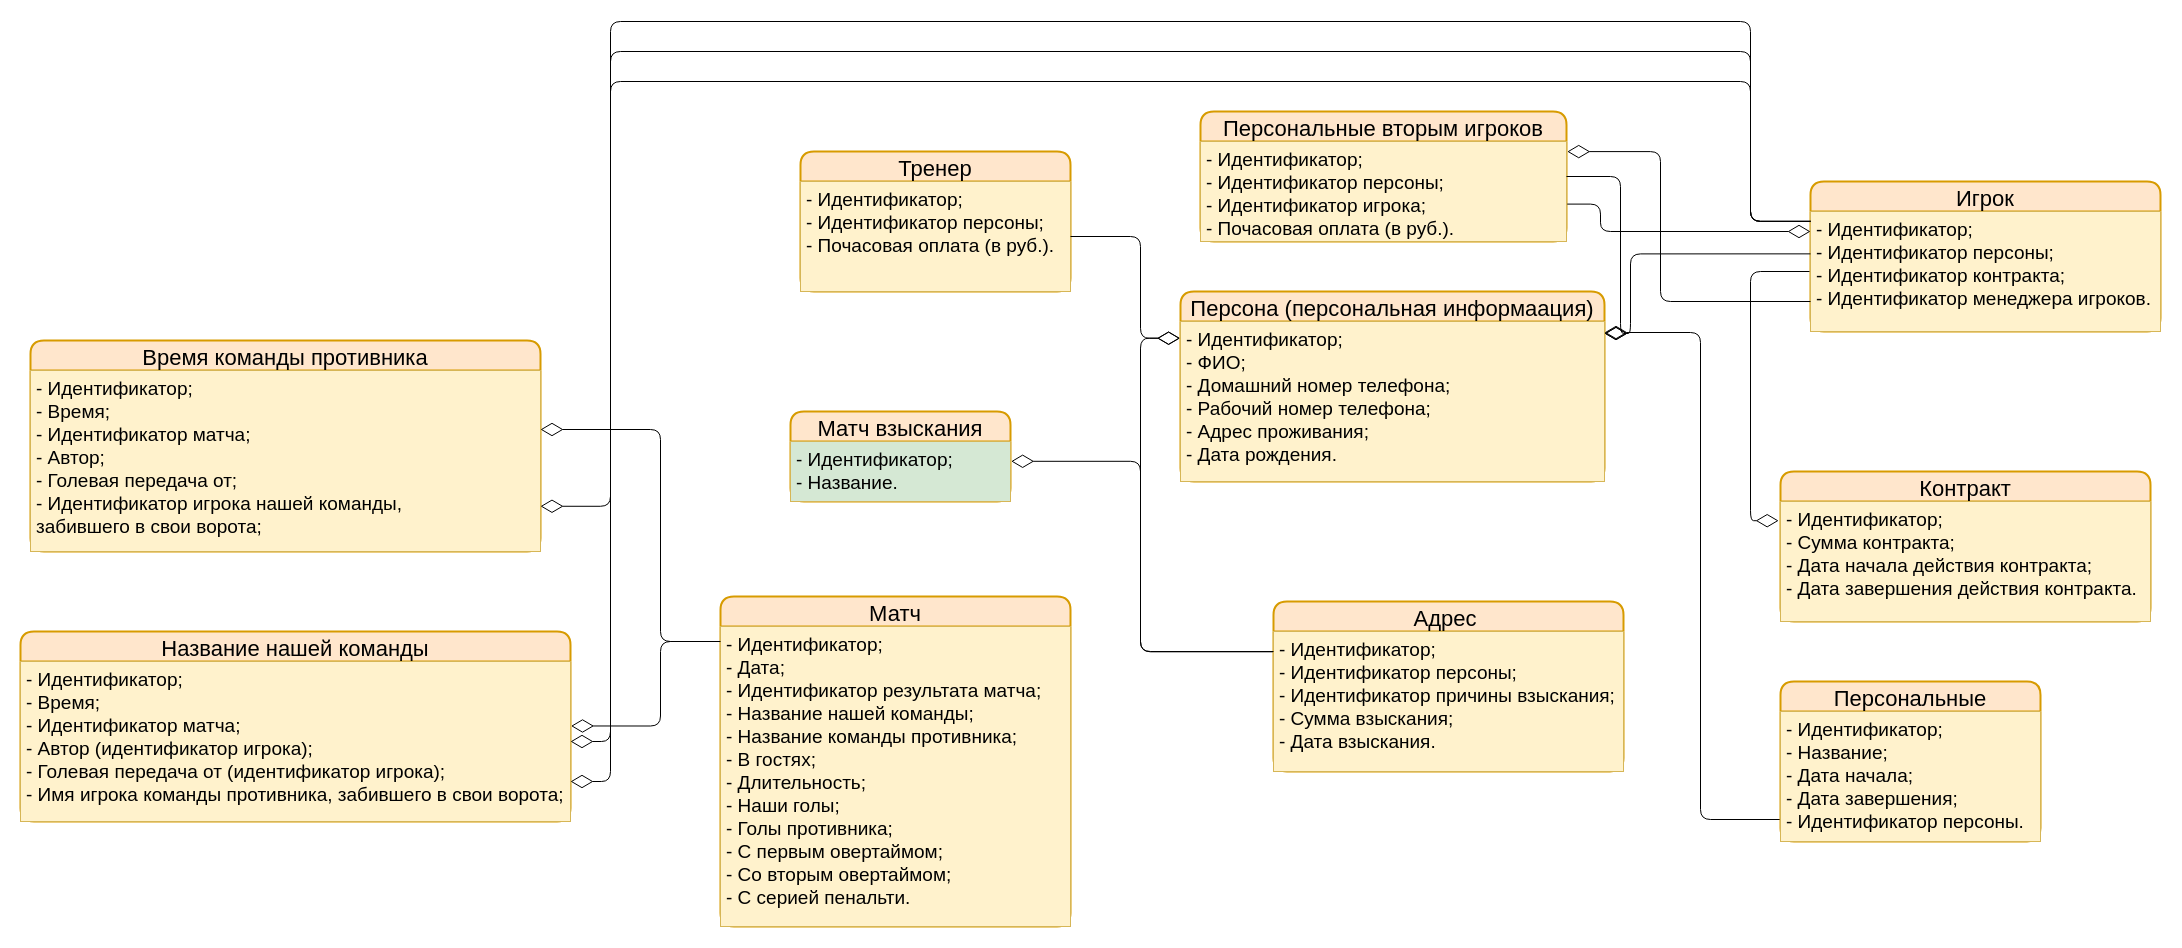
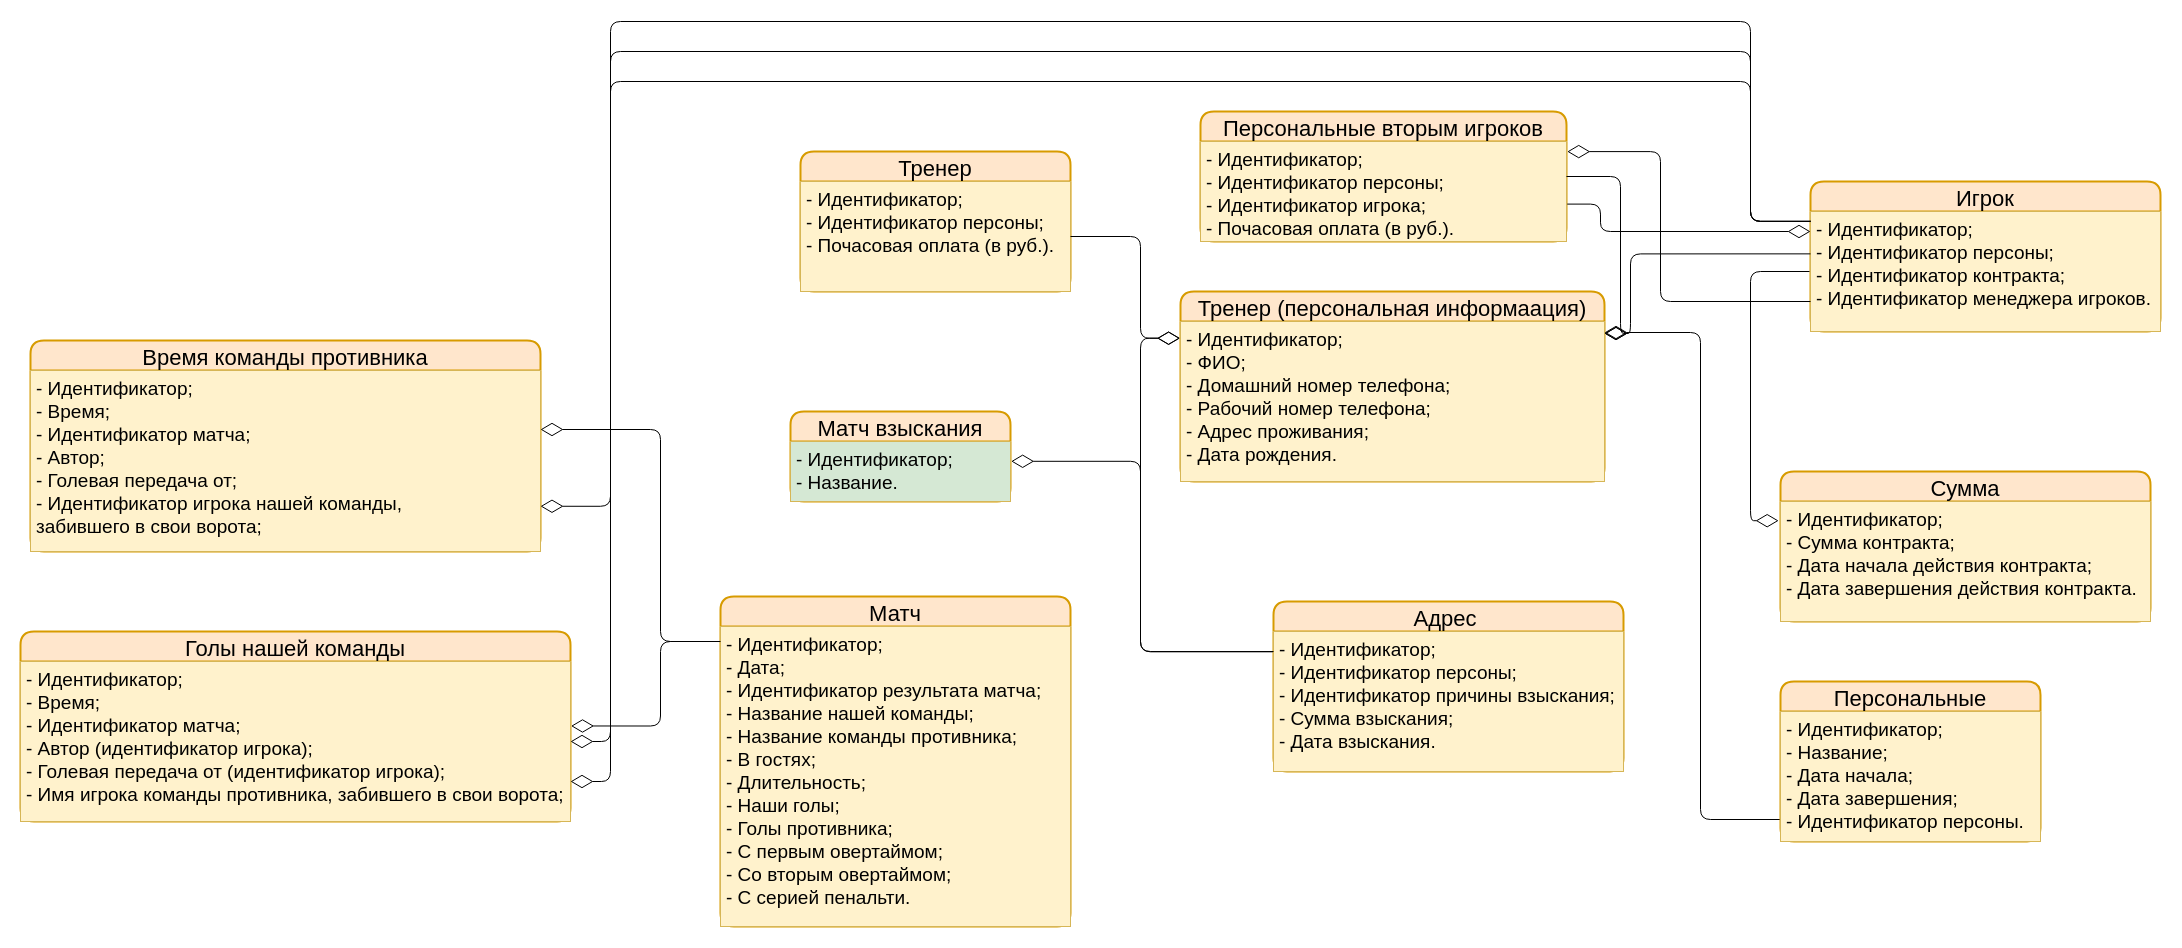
node "Персона (персональная информаация)": label "Персона (персональная информаация)" -> "Тренер (персональная информаация)"
node "Контракт": label "Контракт" -> "Сумма"
node "Название нашей команды": label "Название нашей команды" -> "Голы нашей команды"
